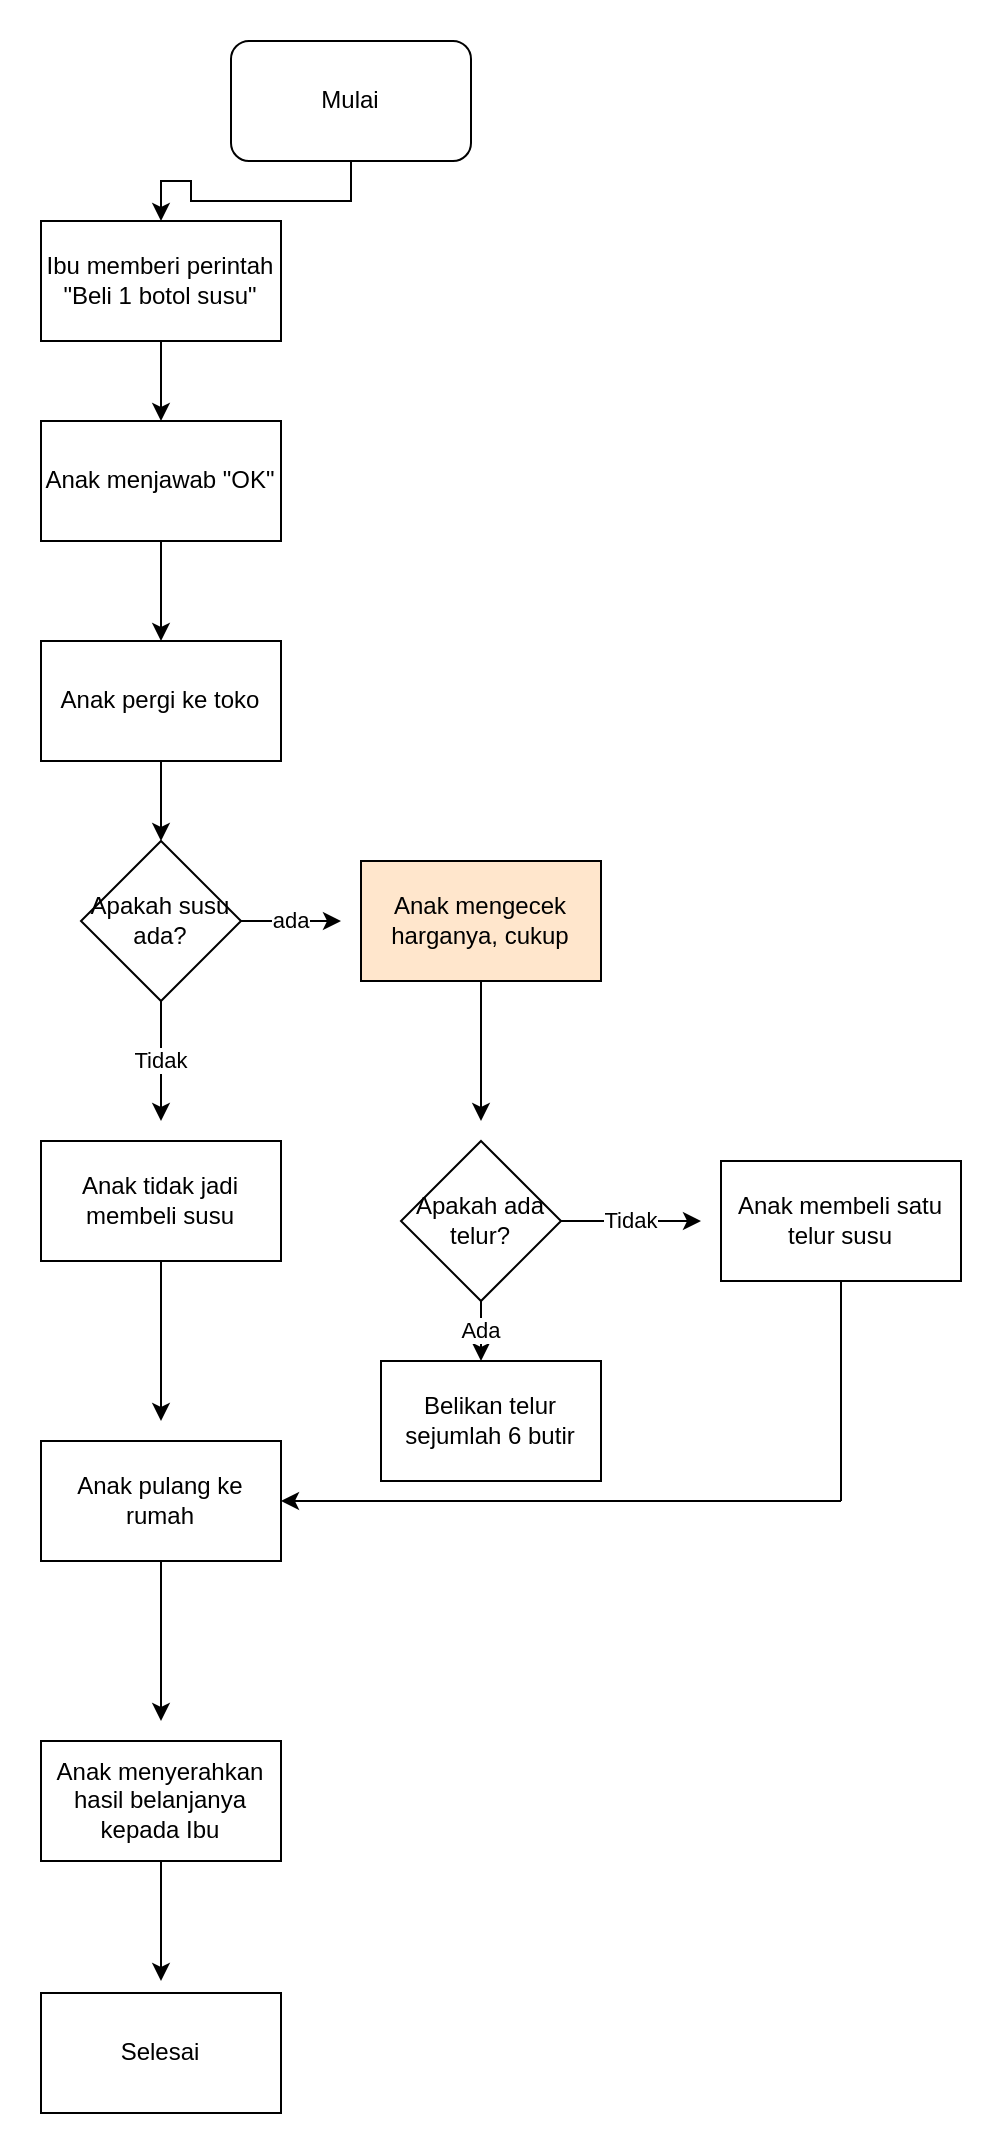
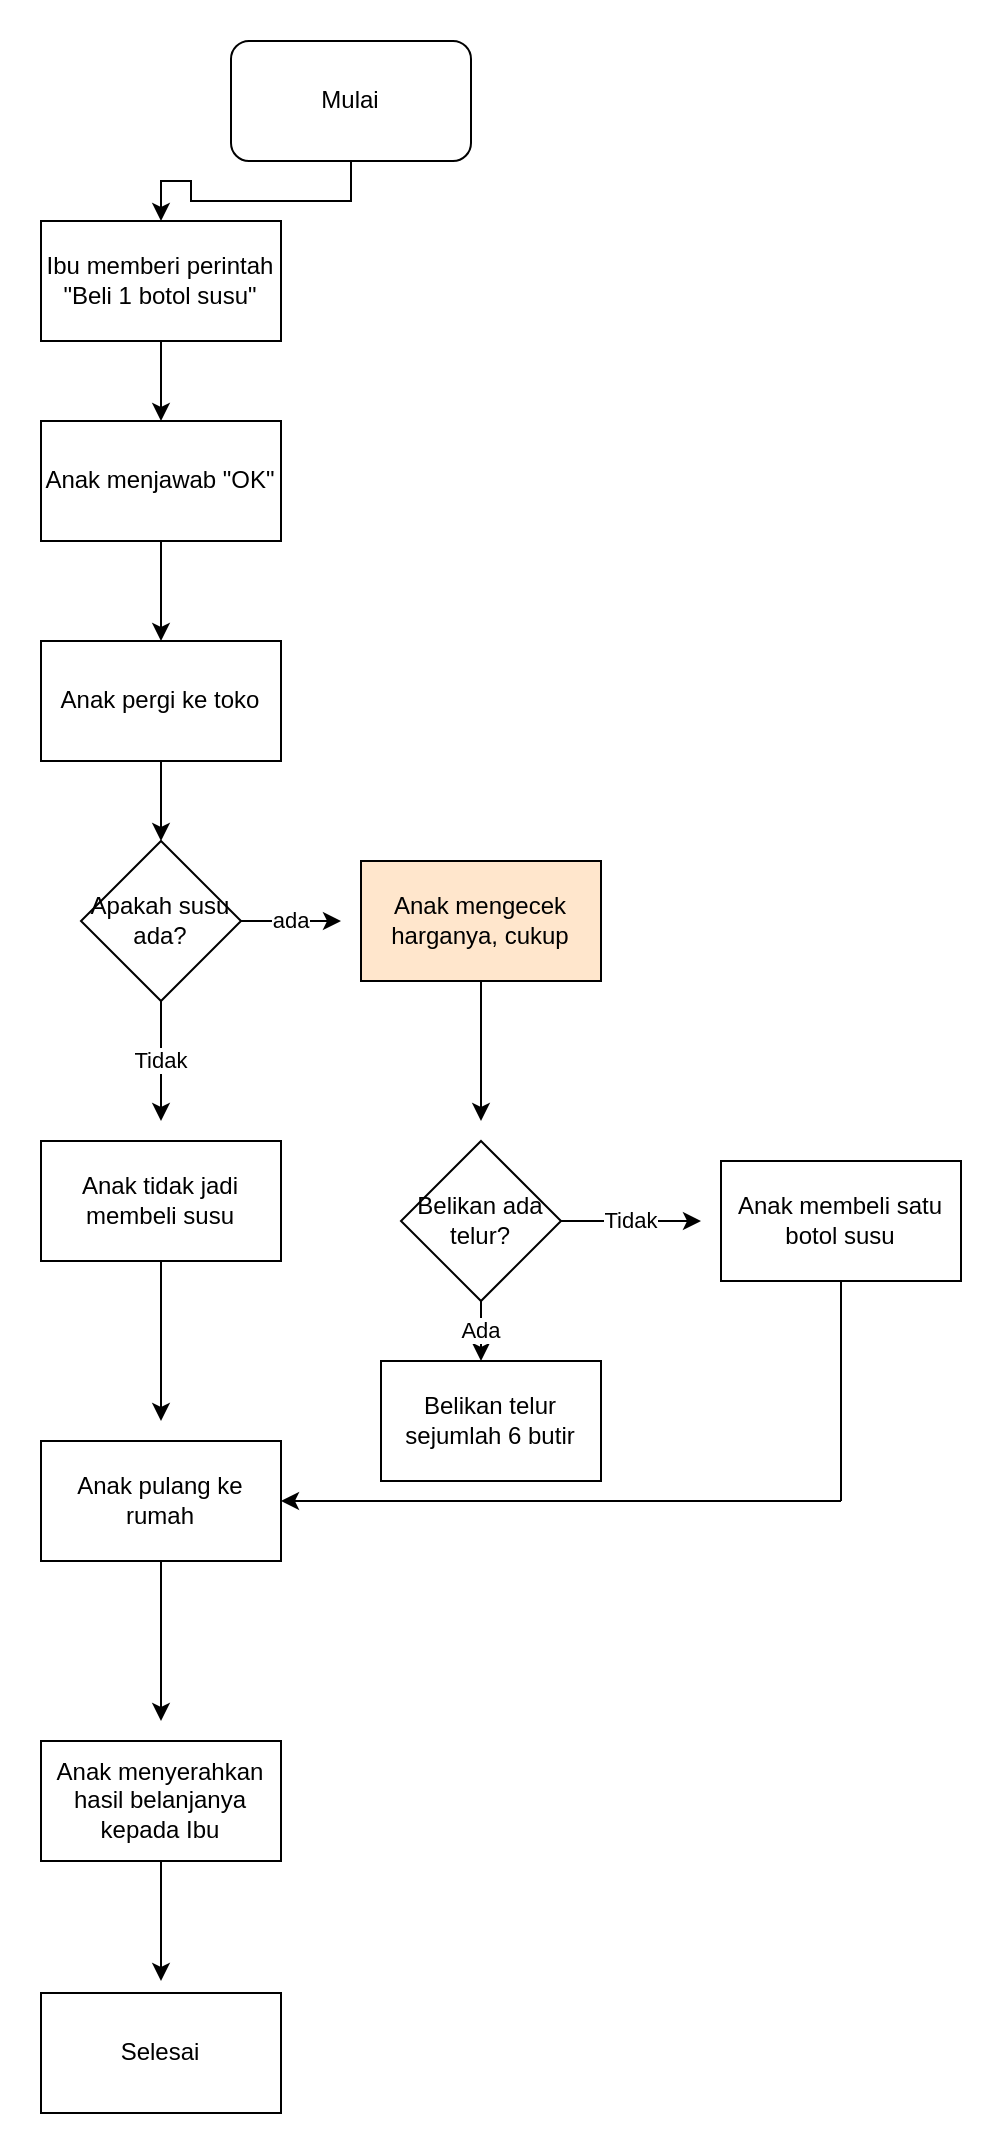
node "Apakah ada telur?": label "Apakah ada telur?" -> "Belikan ada telur?"
node "Anak membeli satu telur susu": label "Anak membeli satu telur susu" -> "Anak membeli satu botol susu"
